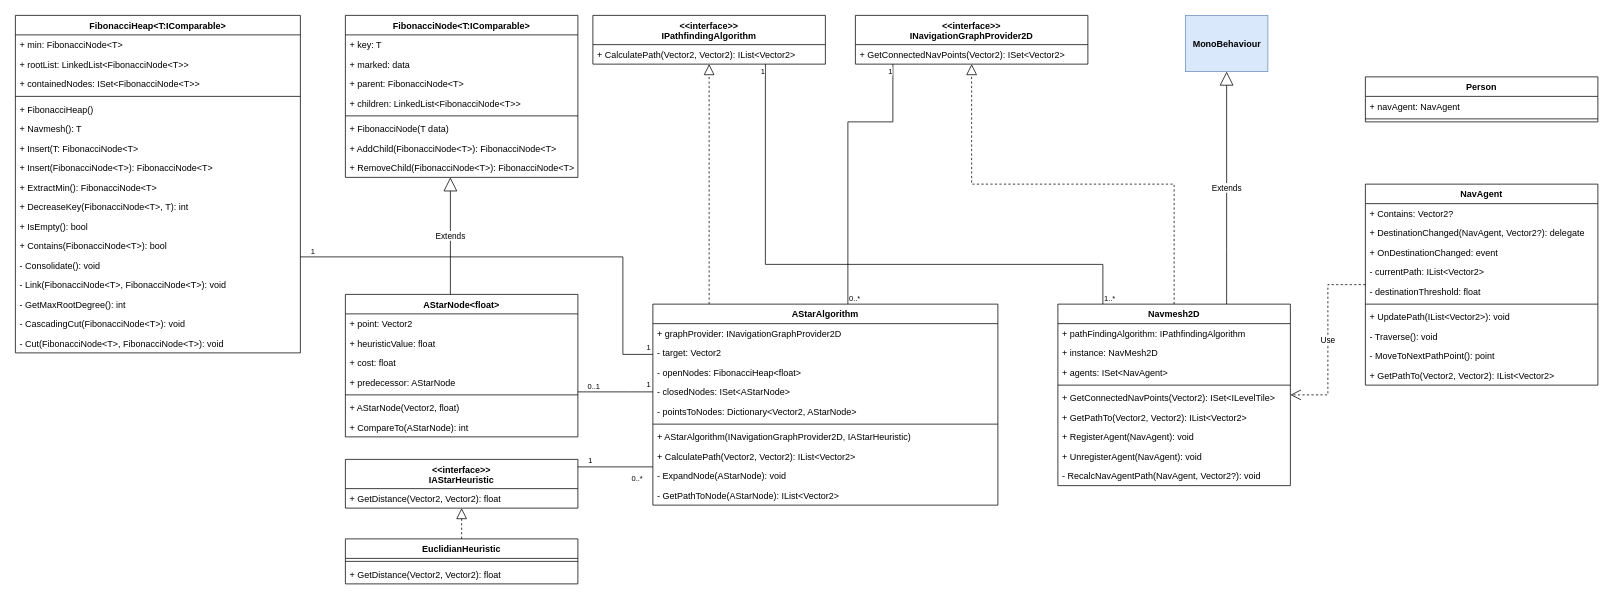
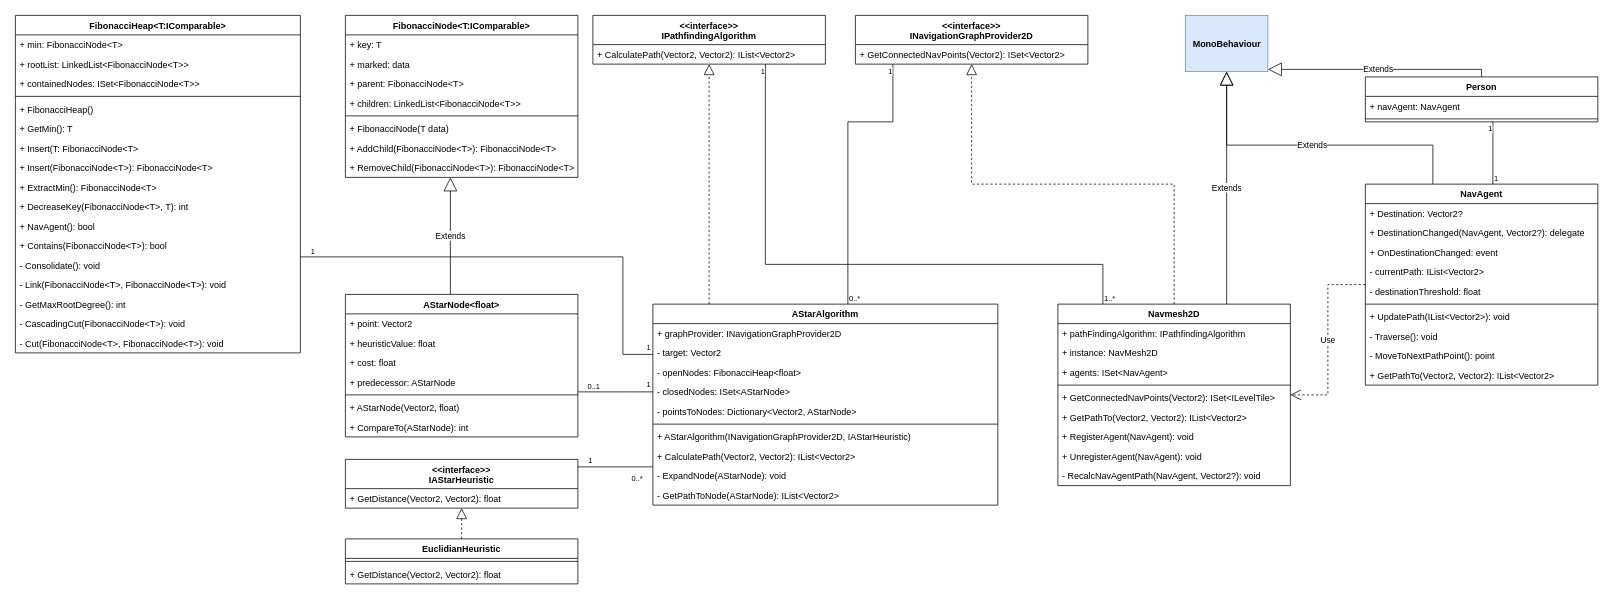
edge "Person" -> "MonoBehaviour": added, label "Extends"
node "+ Navmesh(): T": label "+ Navmesh(): T" -> "+ GetMin(): T"
edge "NavAgent" -> "MonoBehaviour": added, label "Extends"
edge "Person" -- "NavAgent": added, labels "1", "1"
node "+ Contains: Vector2?": label "+ Contains: Vector2?" -> "+ Destination: Vector2?"
node "+ IsEmpty(): bool": label "+ IsEmpty(): bool" -> "+ NavAgent(): bool"
